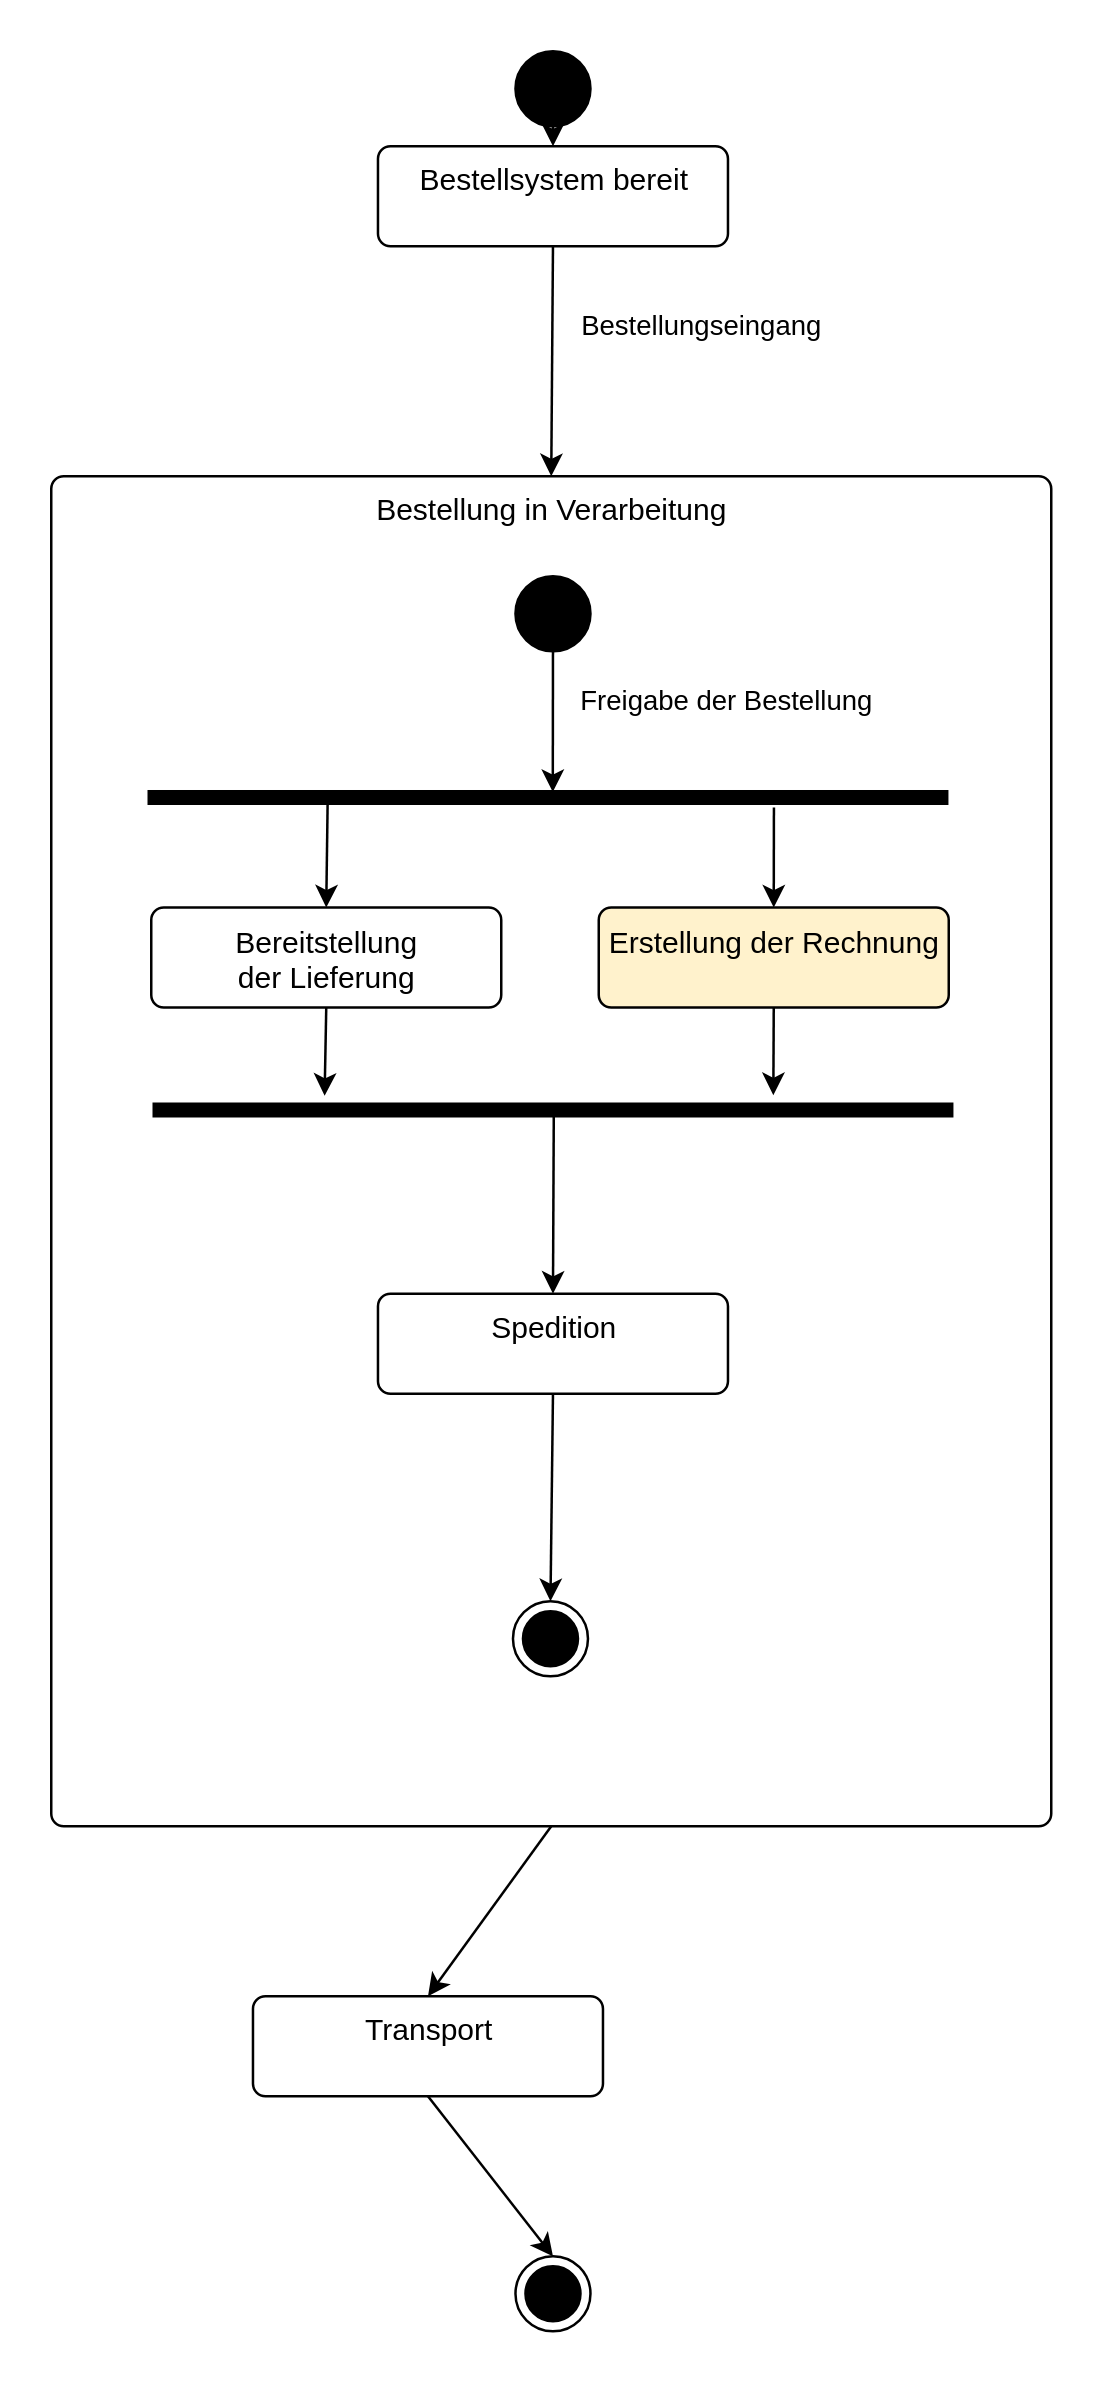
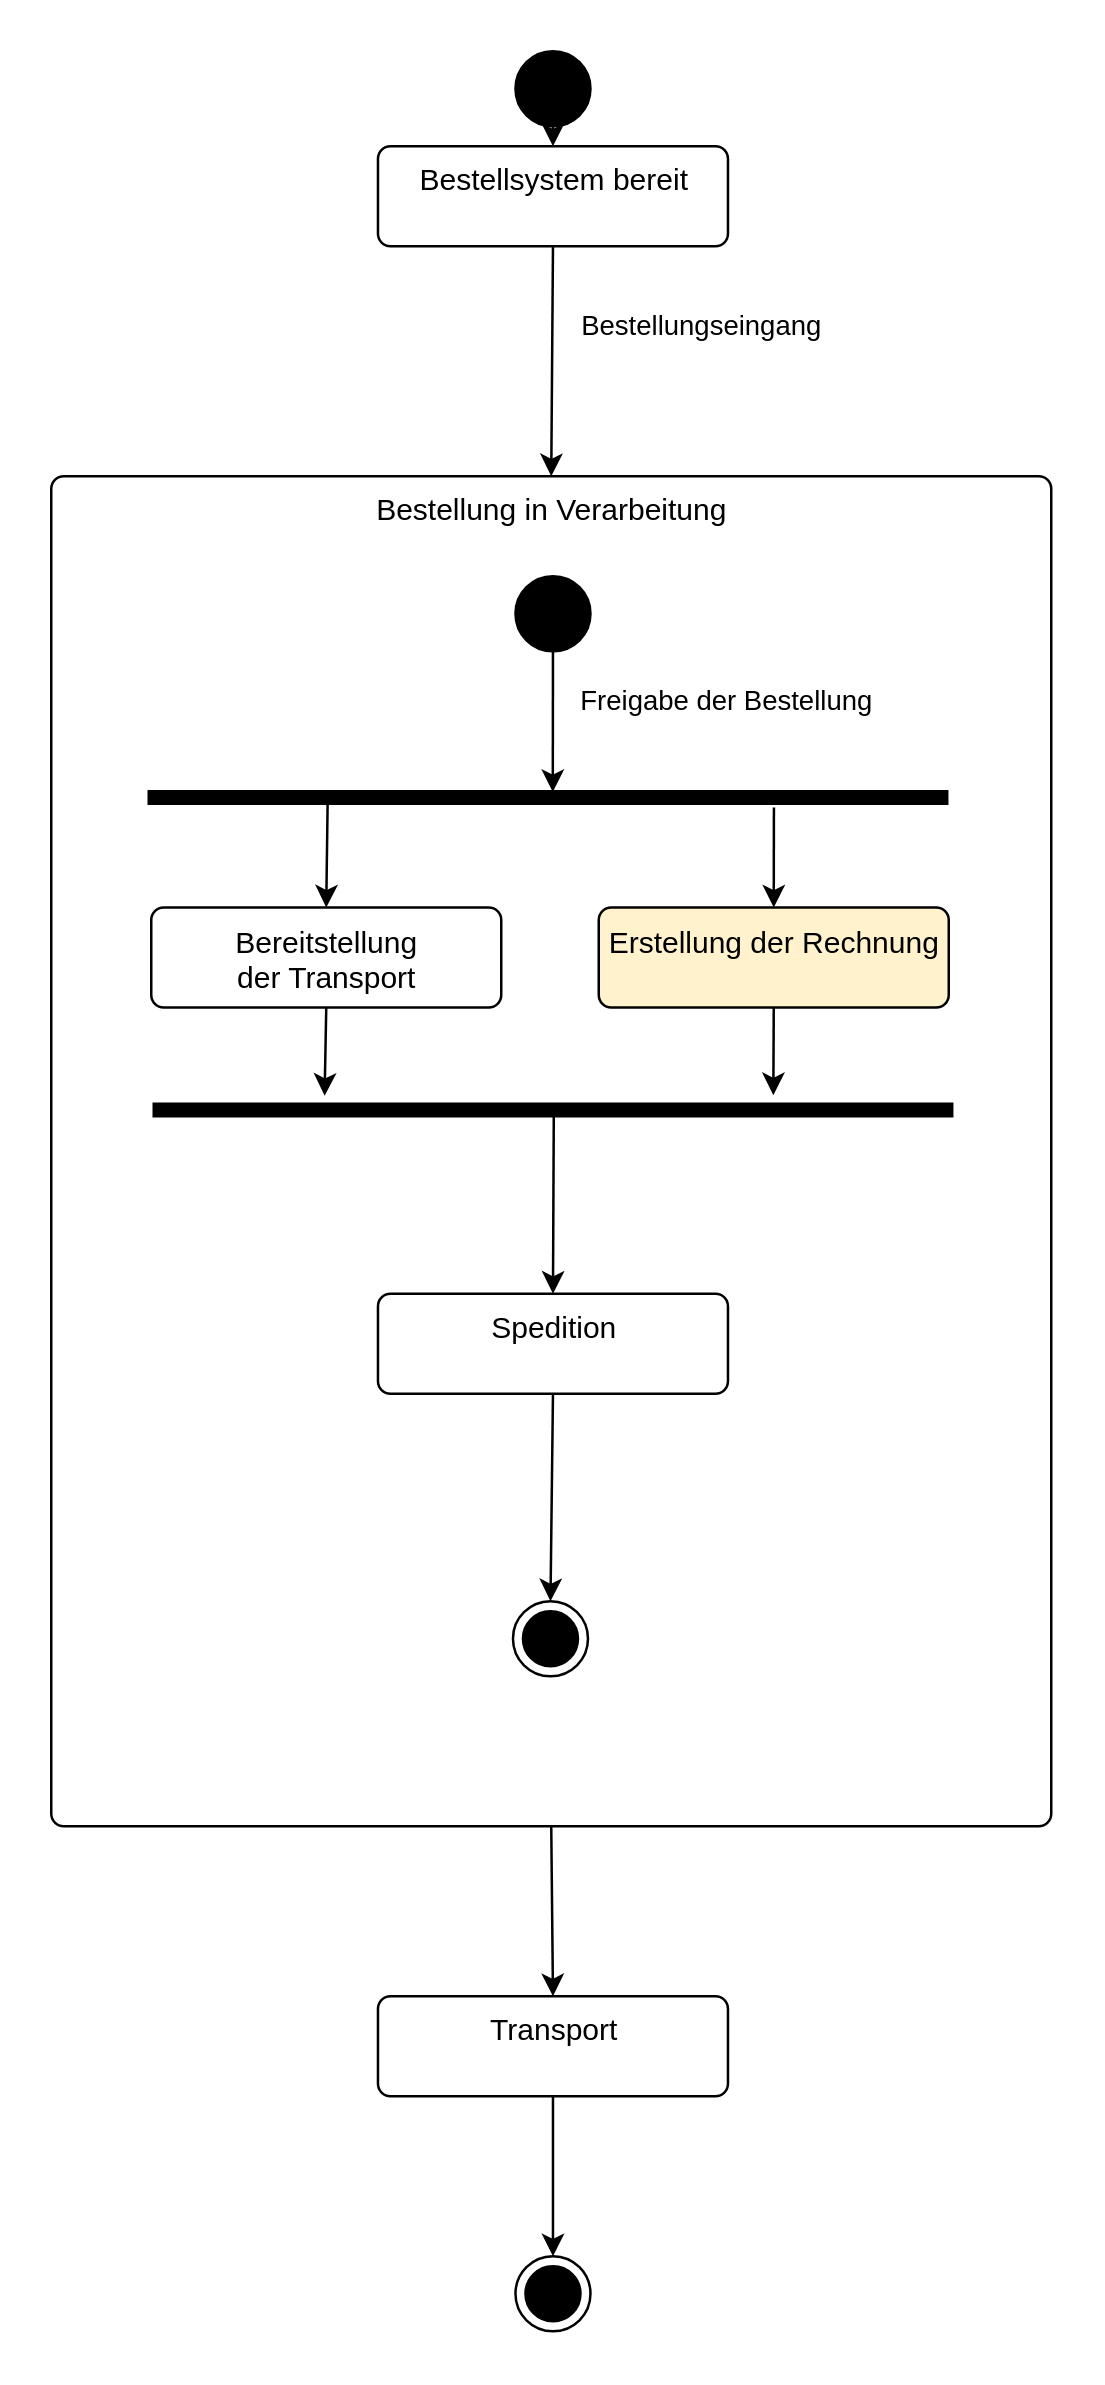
node "Bereitstellung der Lieferung": label "Bereitstellung der Lieferung" -> "Bereitstellung der Transport"
node "Transport": moved (428, 2046) -> (553, 2046)
